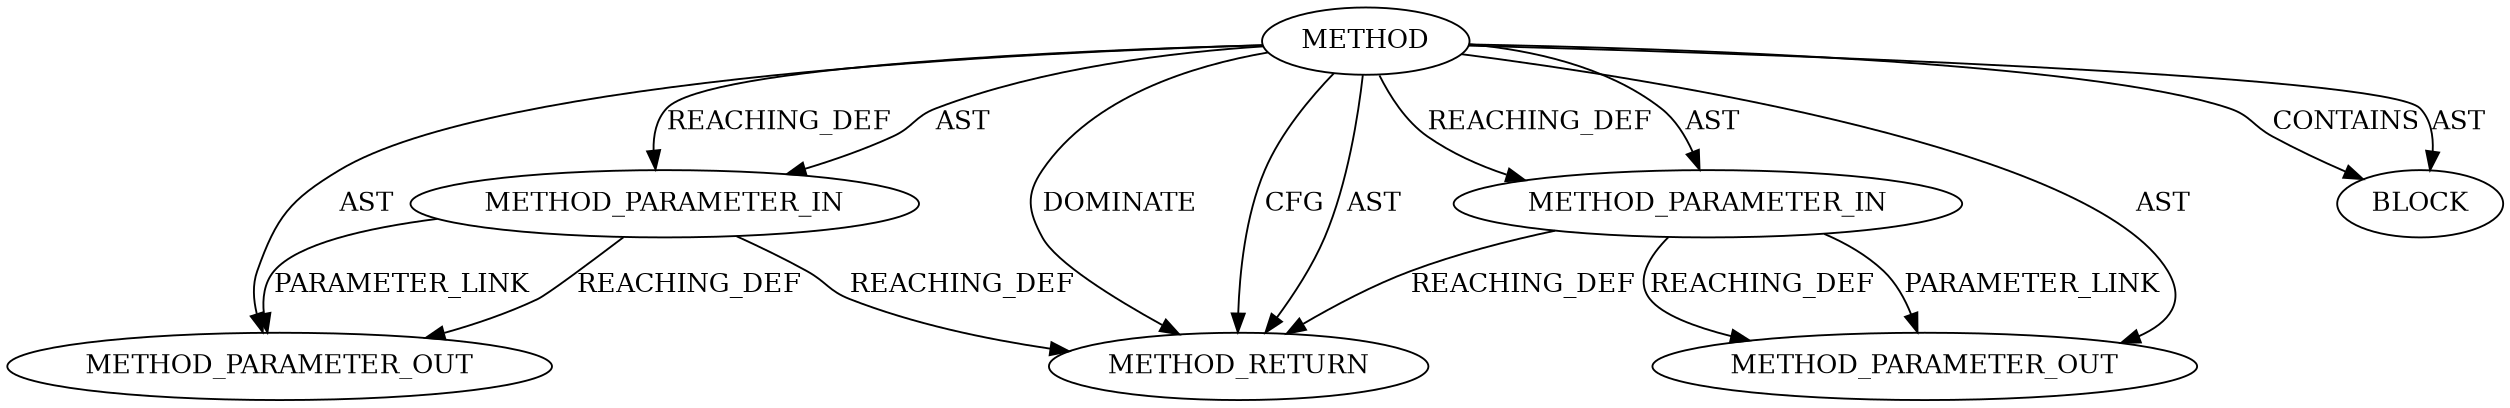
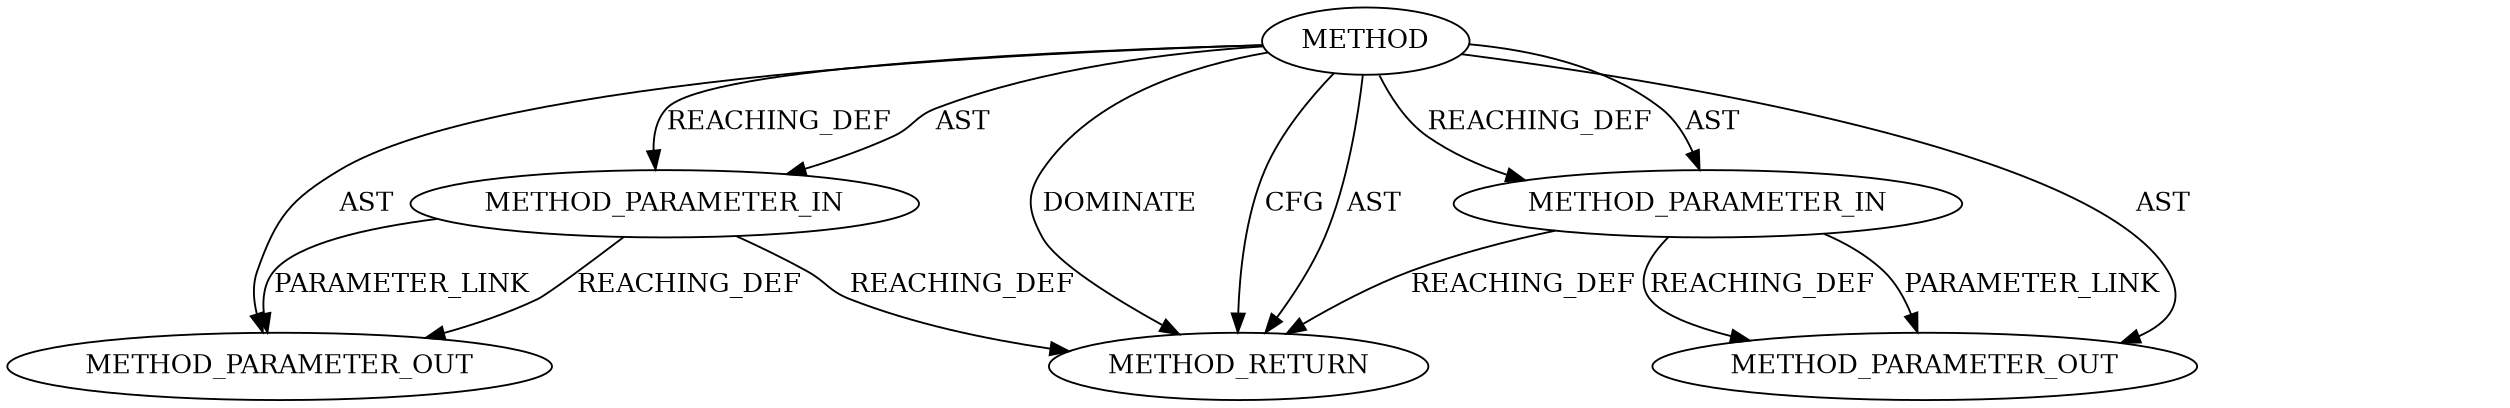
node "BLOCK": removed
